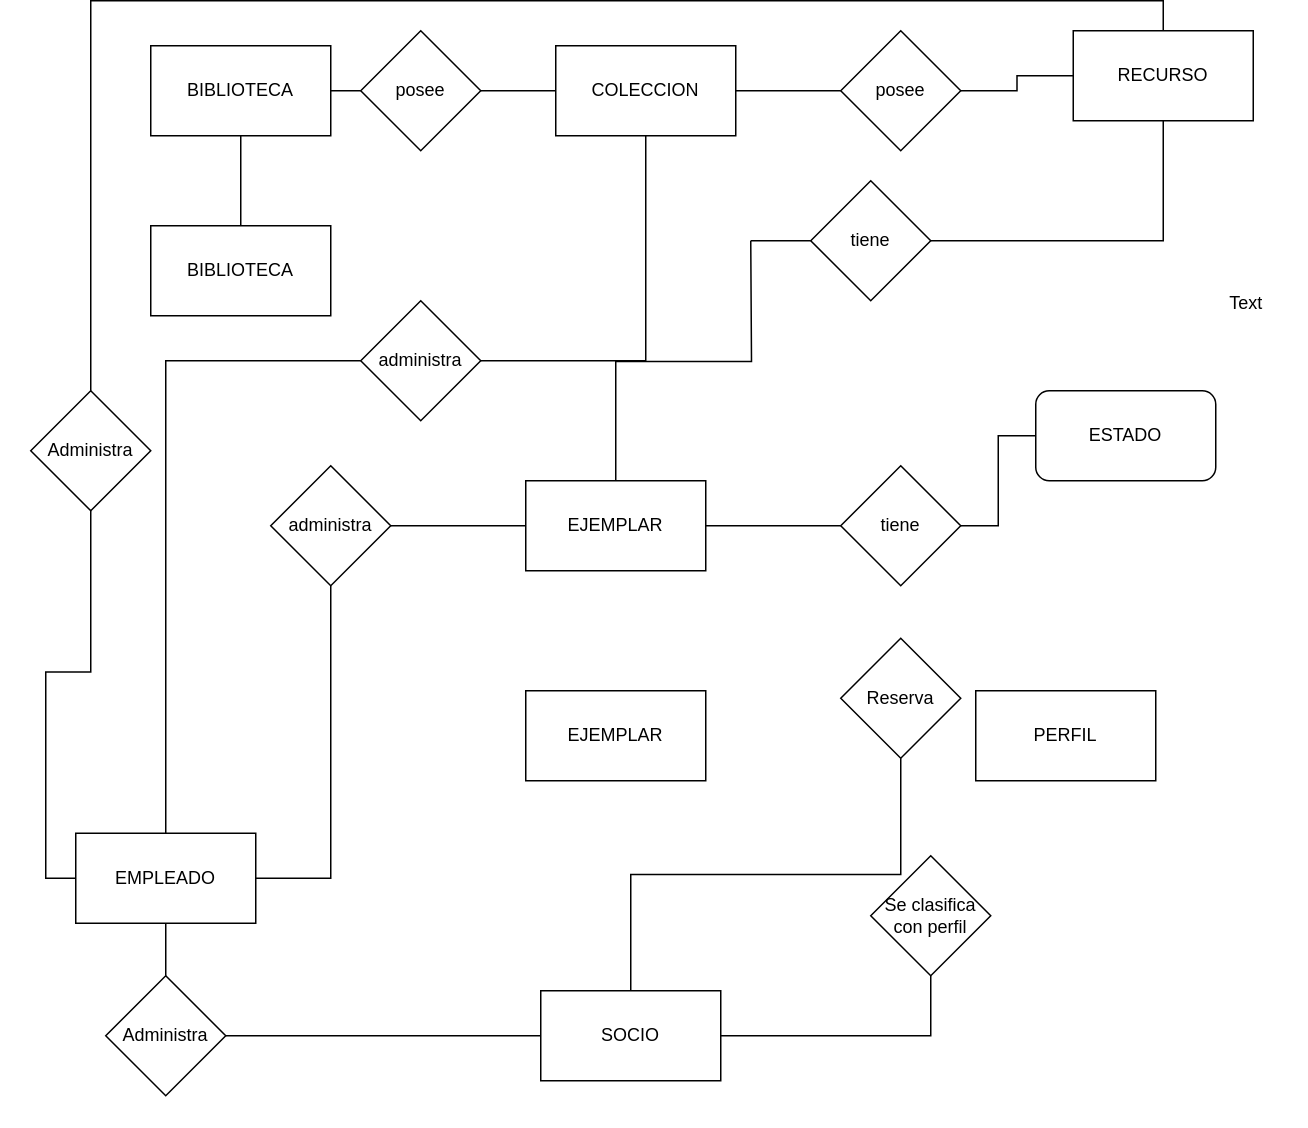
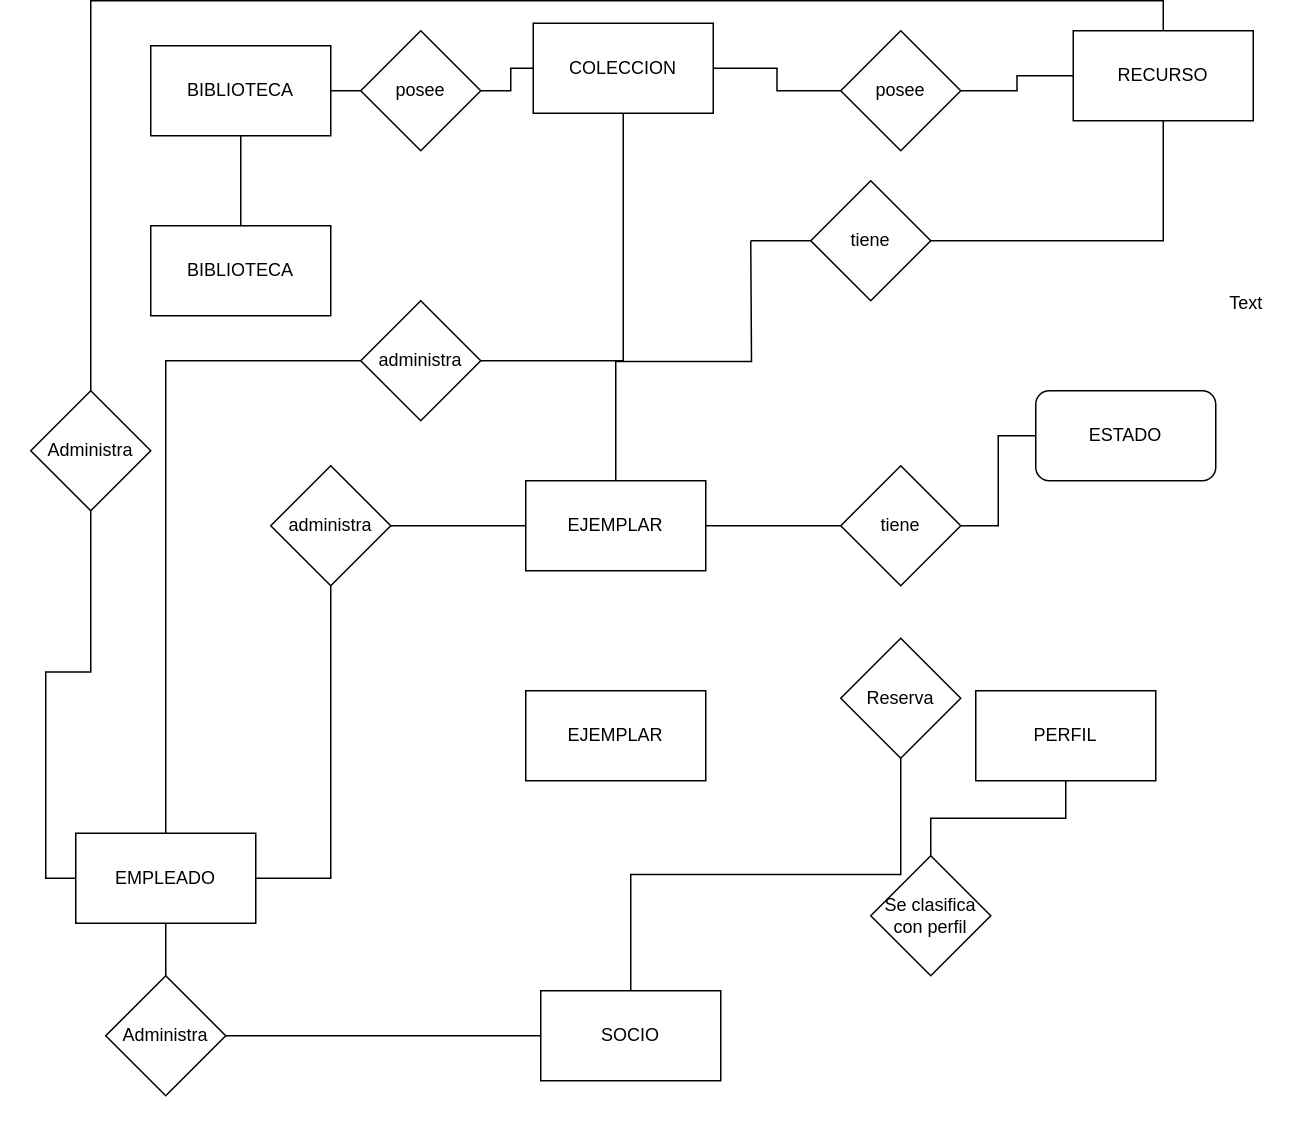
node "COLECCION": moved (646, 91) -> (623, 68)
edge "PERFIL" -- "Se clasifica con perfil": added
edge "Se clasifica con perfil" -- "SOCIO": removed
